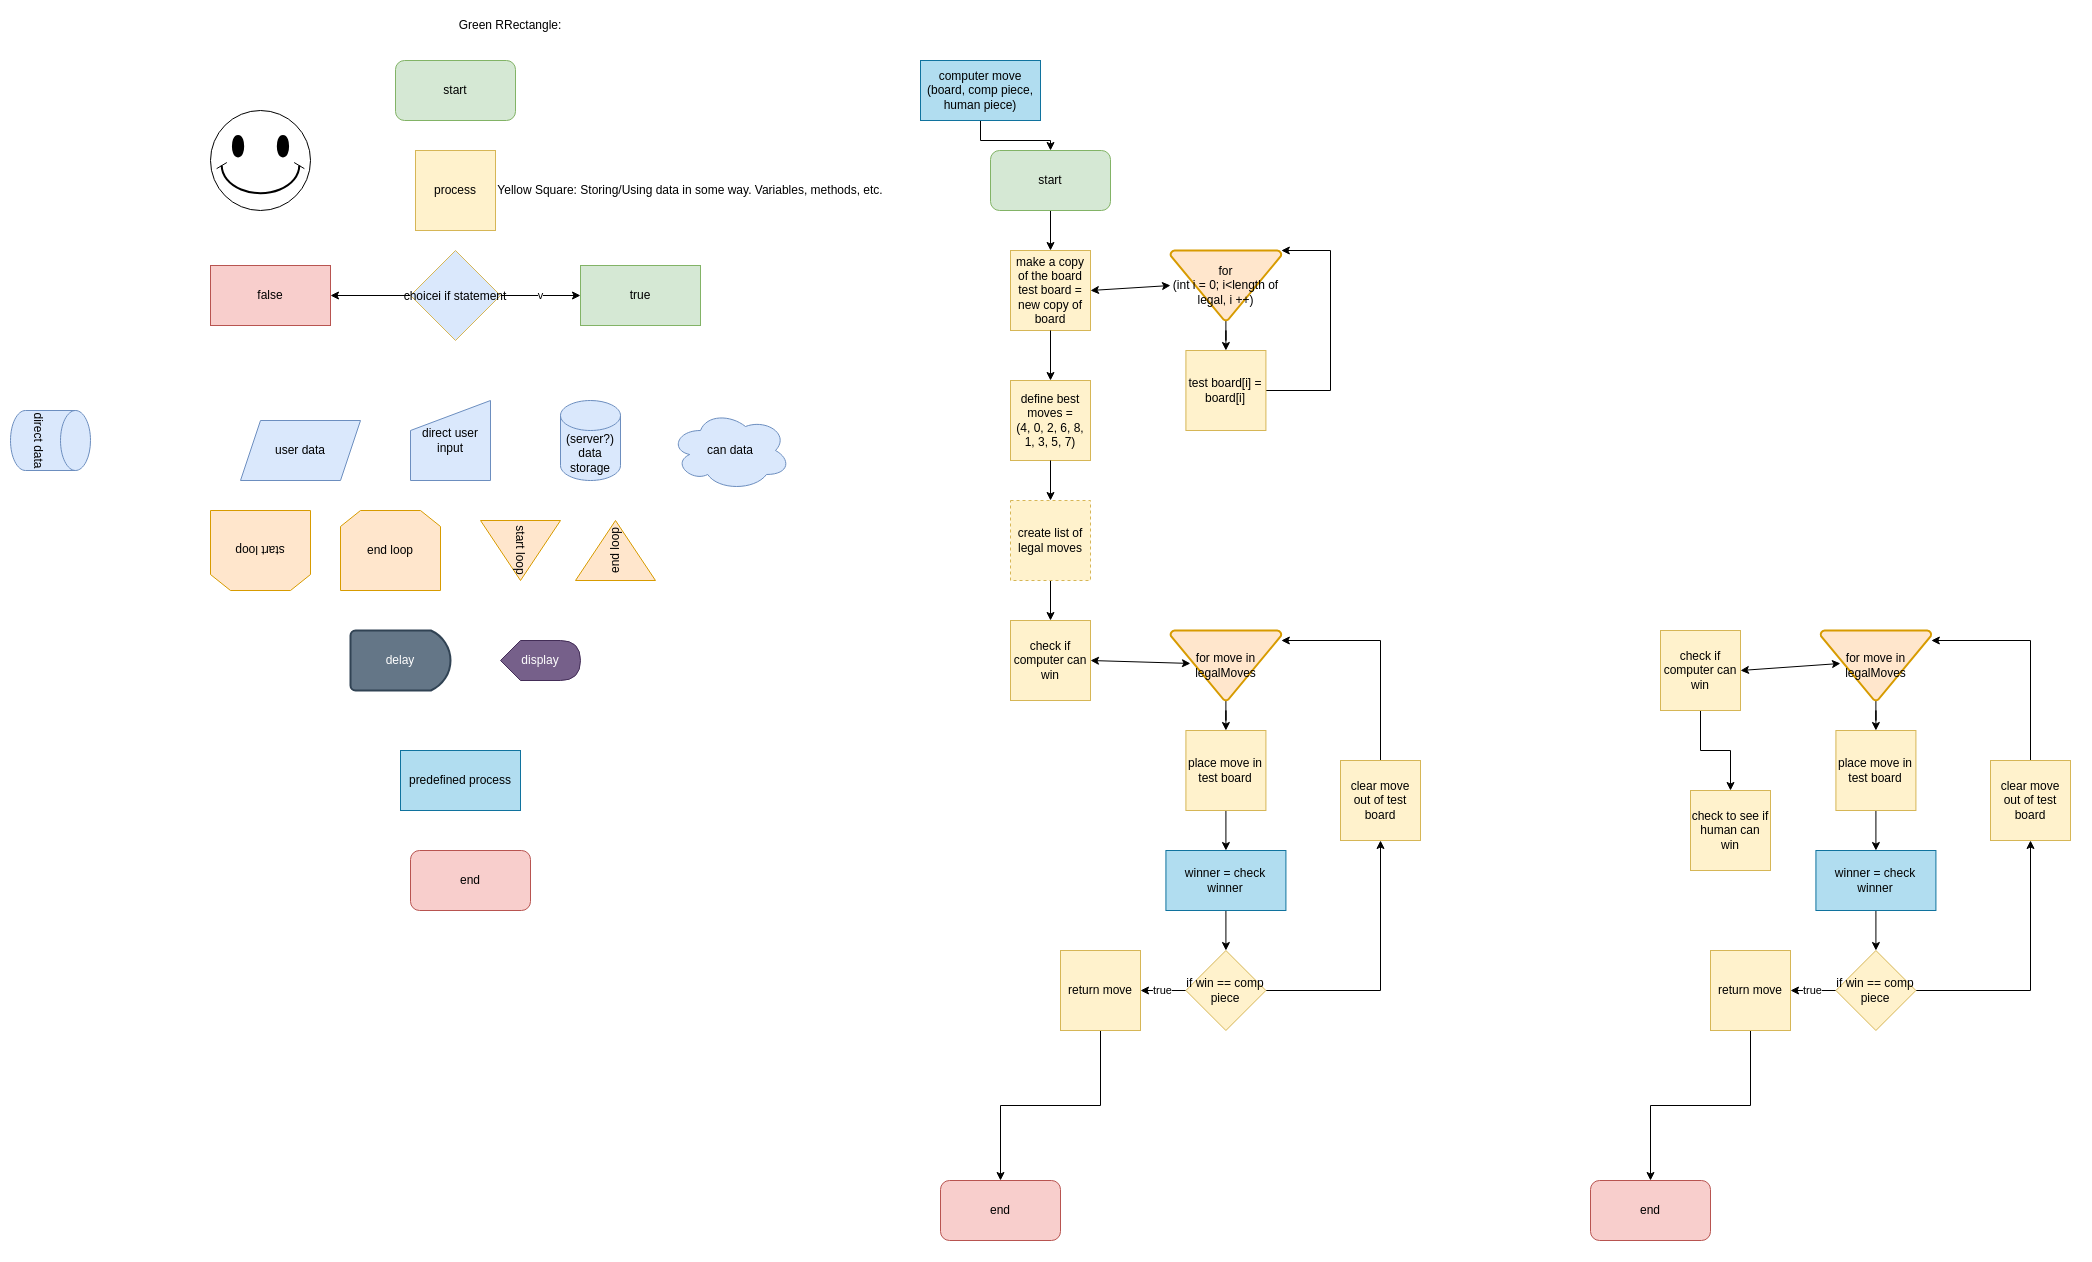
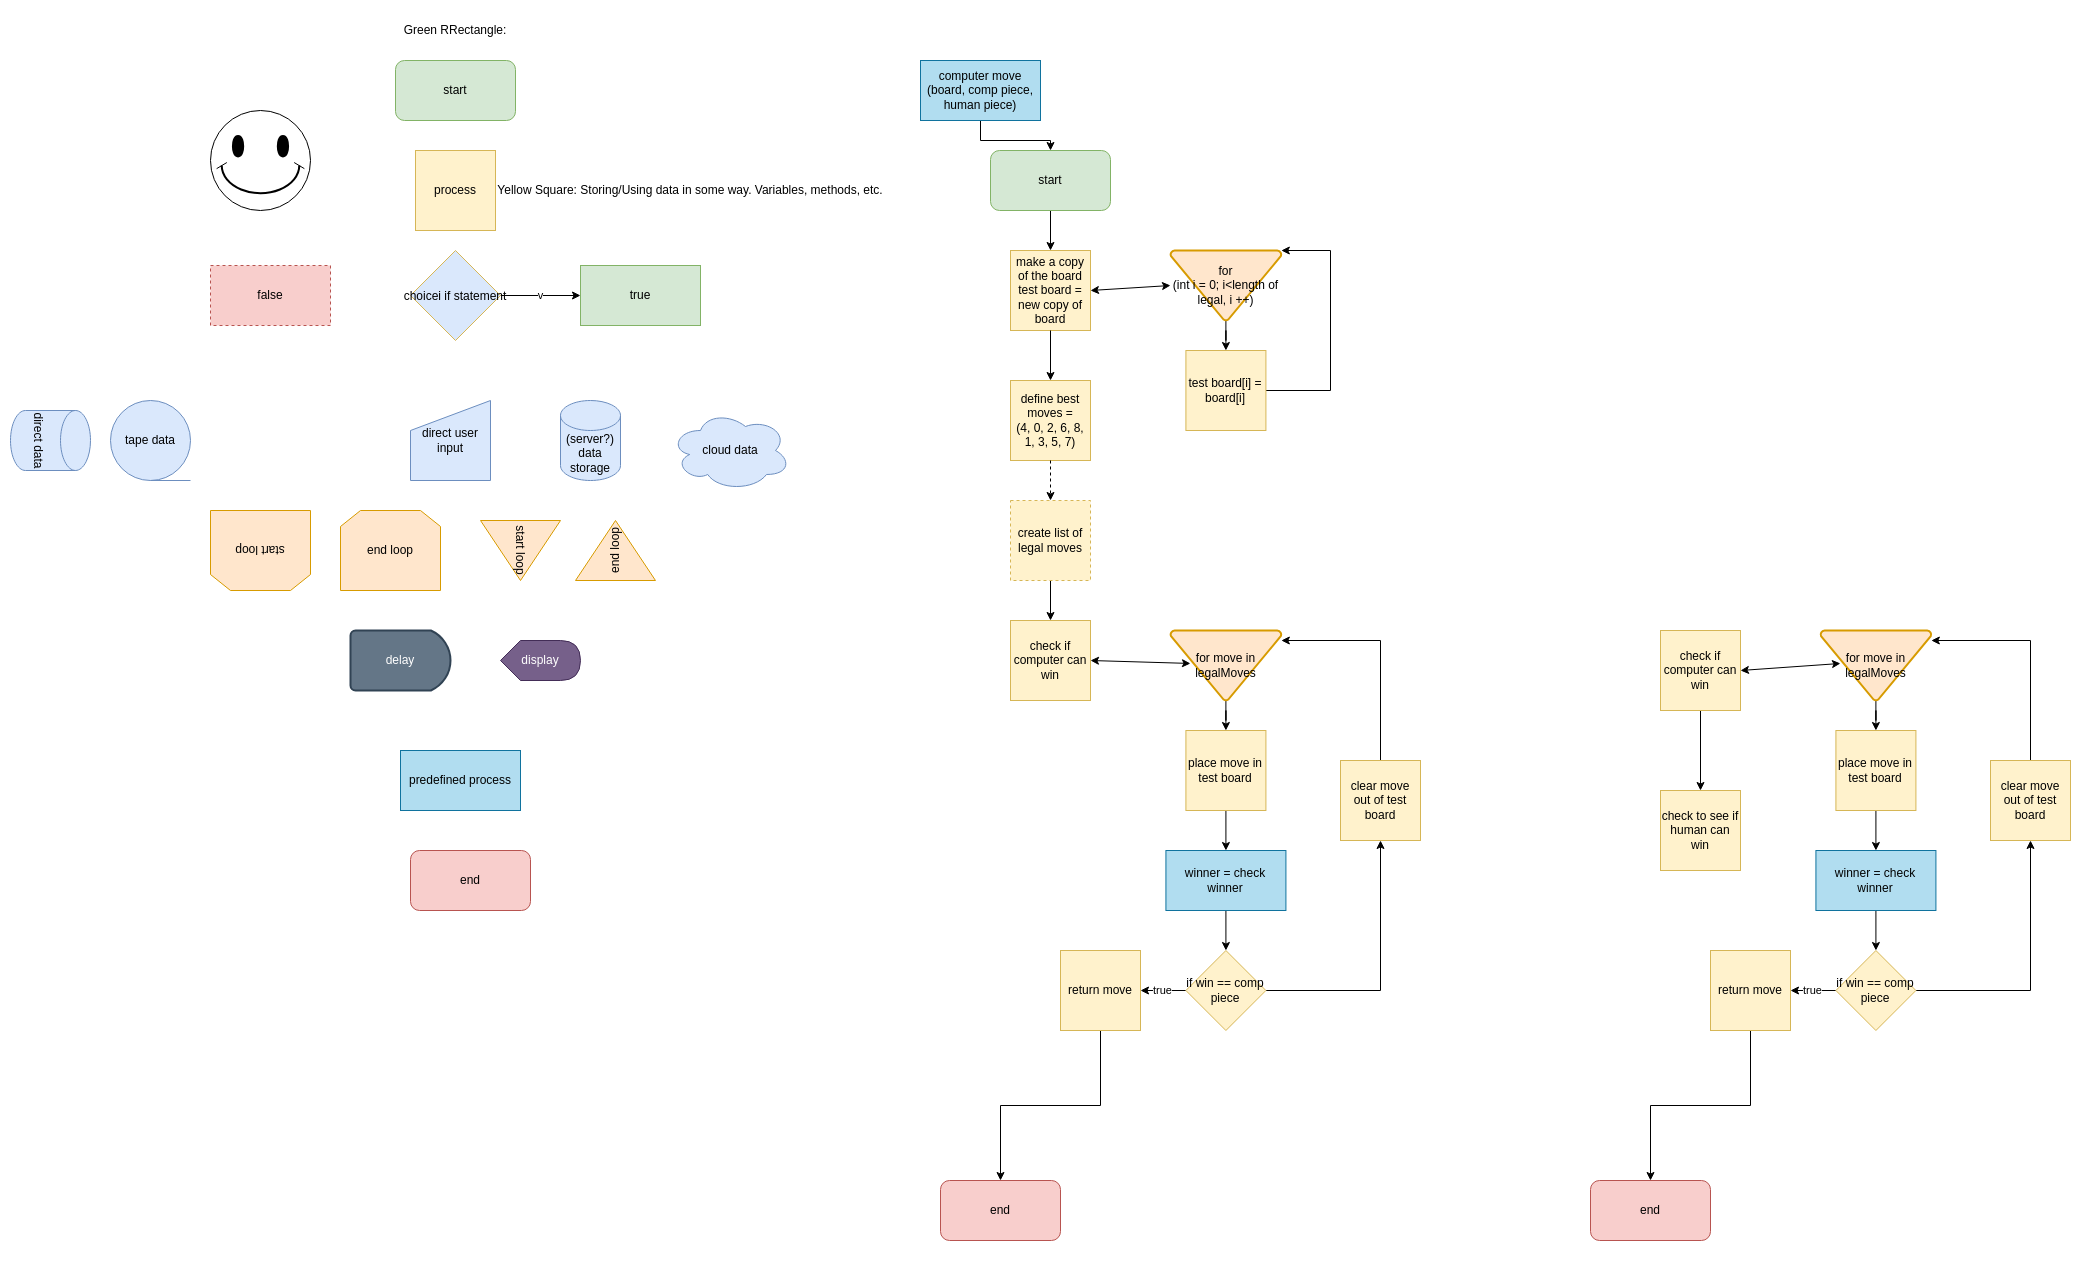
node "Green RRectangle:": moved (511, 26) -> (456, 31)
node "false": style solid -> dashed
edge "choicei if statement" -> "false": removed
node "tape data": added
node "user data": removed
node "can data": label "can data" -> "cloud data"
edge "define best moves = (4, 0, 2, 6, 8, 1, 3, 5, 7)" -> "create list of legal moves": style solid -> dashed
node "check to see if human can win": moved (1731, 831) -> (1701, 831)
